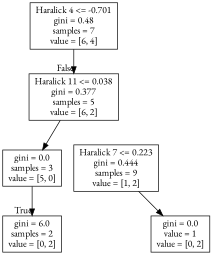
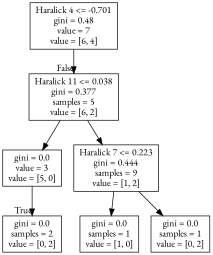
node "Haralick 4 <= -0.701 gini = 0.48 samples = 7 value = [6, 4]": label "Haralick 4 <= -0.701 gini = 0.48 samples = 7 value = [6, 4]" -> "Haralick 4 <= -0.701 gini = 0.48 value = 7 value = [6, 4]"
edge "Haralick 11 <= 0.038 gini = 0.377 samples = 5 value = [6, 2]" -> "Haralick 7 <= 0.223 gini = 0.444 samples = 9 value = [1, 2]": added
node "gini = 0.0 samples = 3 value = [5, 0]": label "gini = 0.0 samples = 3 value = [5, 0]" -> "gini = 0.0 value = 3 value = [5, 0]"
node "gini = 6.0 samples = 2 value = [0, 2]": label "gini = 6.0 samples = 2 value = [0, 2]" -> "gini = 0.0 samples = 2 value = [0, 2]"
node "gini = 0.0 samples = 1 value = [1, 0]": added
node "gini = 0.0 value = 1 value = [0, 2]": label "gini = 0.0 value = 1 value = [0, 2]" -> "gini = 0.0 samples = 1 value = [0, 2]"
